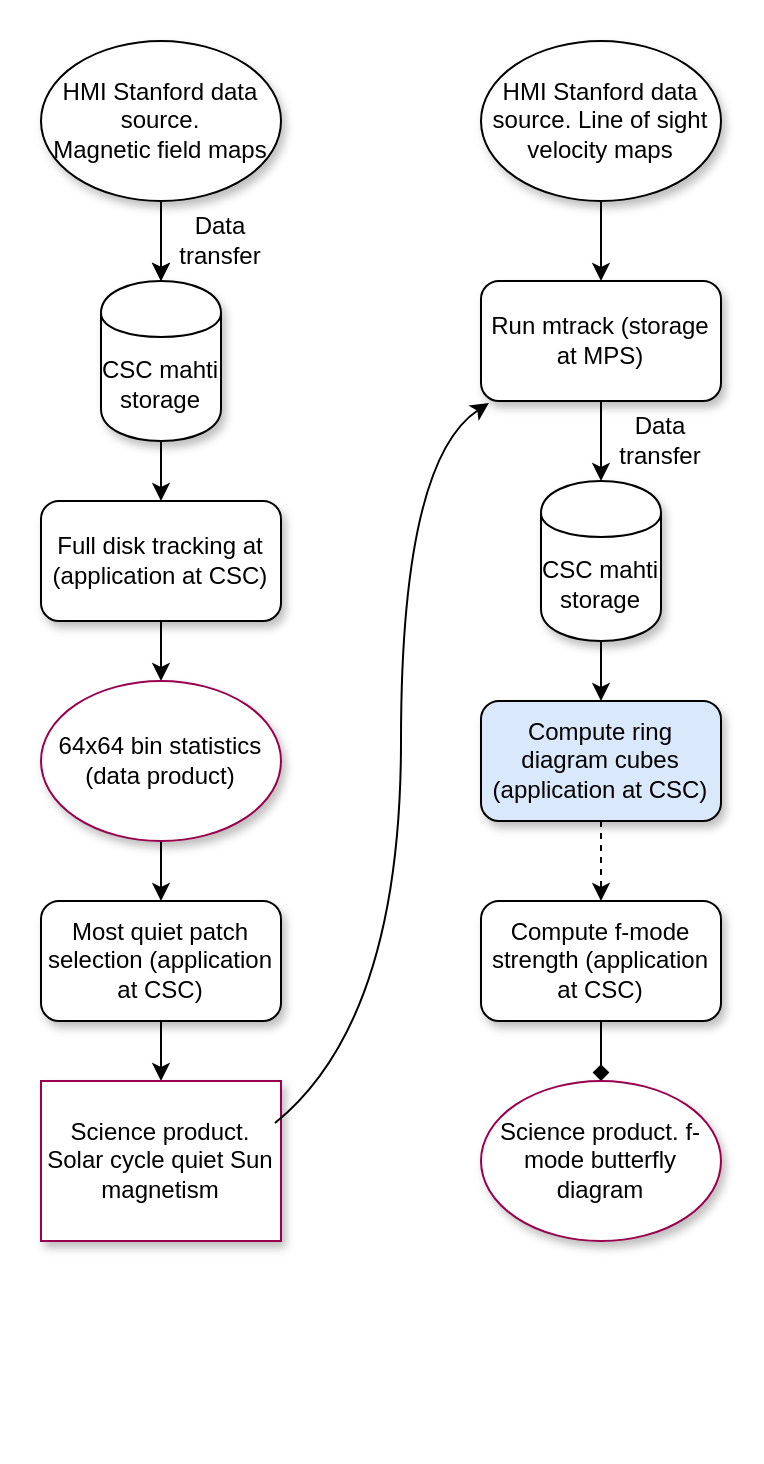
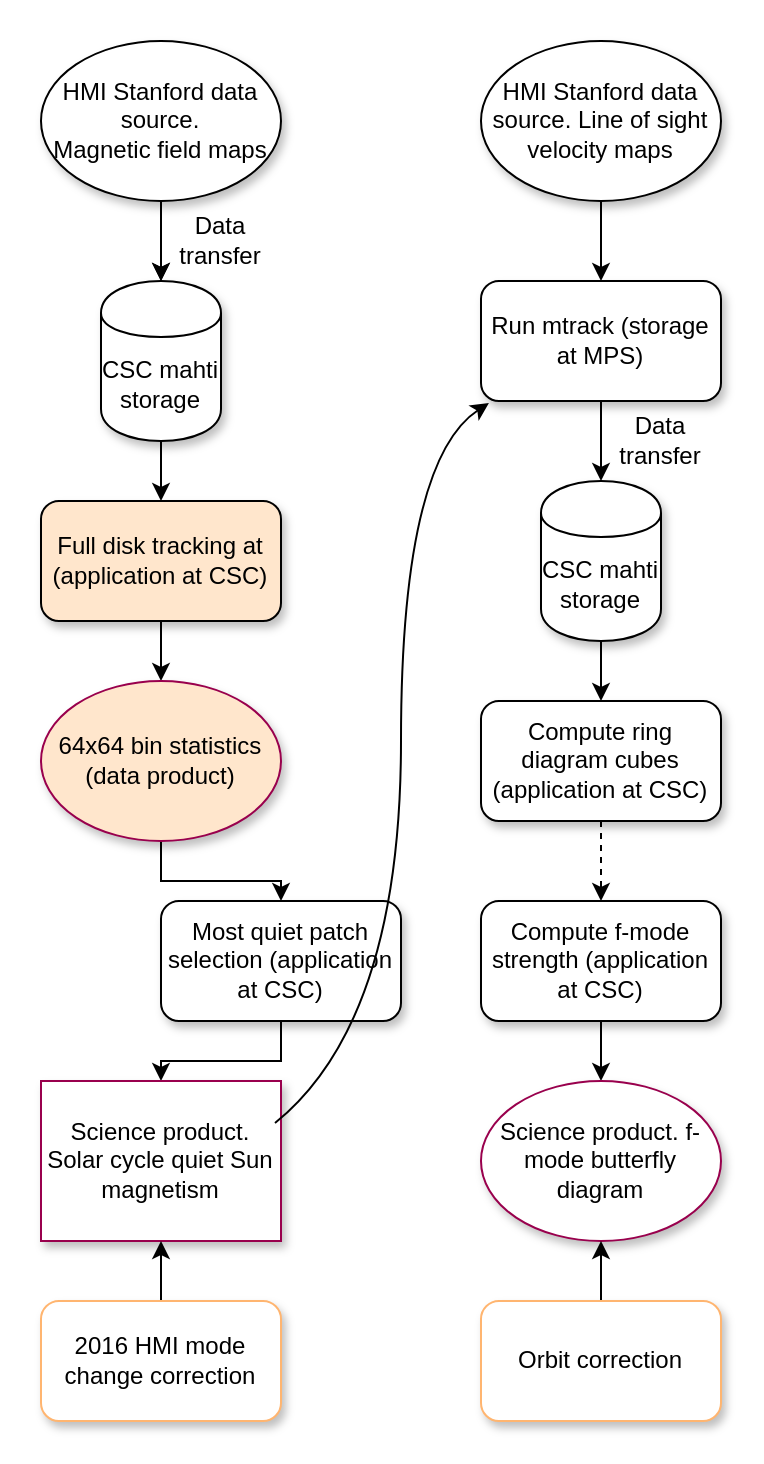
node "Full disk tracking at (application at CSC)": fillcolor #ffffff -> #ffe6cc
node "64x64 bin statistics (data product)": fillcolor #ffffff -> #ffe6cc
node "Compute ring diagram cubes (application at CSC)": fillcolor #dae8fc -> #ffffff
node "Most quiet patch selection (application at CSC)": moved (161, 961) -> (281, 961)
edge "Compute f-mode strength (application at CSC)" -> "Science product. f-mode butterfly diagram": arrowhead diamond -> classic
edge "2016 HMI mode change correction" -> "Science product. Solar cycle quiet Sun magnetism": added
edge "Orbit correction" -> "Science product. f-mode butterfly diagram": added
node "2016 HMI mode change correction": added
node "Orbit correction": added
